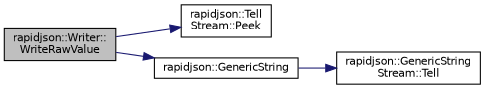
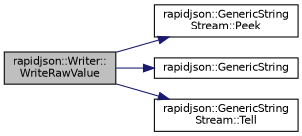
node "rapidjson::Tell Stream::Peek": label "rapidjson::Tell Stream::Peek" -> "rapidjson::GenericString Stream::Peek"
edge "rapidjson::GenericString" -> "rapidjson::GenericString Stream::Tell": now "rapidjson::Writer:: WriteRawValue" -> "rapidjson::GenericString Stream::Tell"
